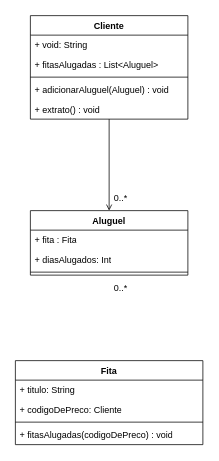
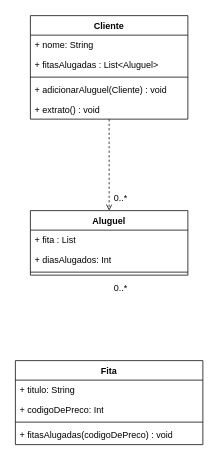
node "+ void: String": label "+ void: String" -> "+ nome: String"
node "+ adicionarAluguel(Aluguel) : void": label "+ adicionarAluguel(Aluguel) : void" -> "+ adicionarAluguel(Cliente) : void"
edge "Cliente" -> "Aluguel": style solid -> dashed
node "+ fita : Fita": label "+ fita : Fita" -> "+ fita : List"
node "+ codigoDePreco: Cliente": label "+ codigoDePreco: Cliente" -> "+ codigoDePreco: Int"
